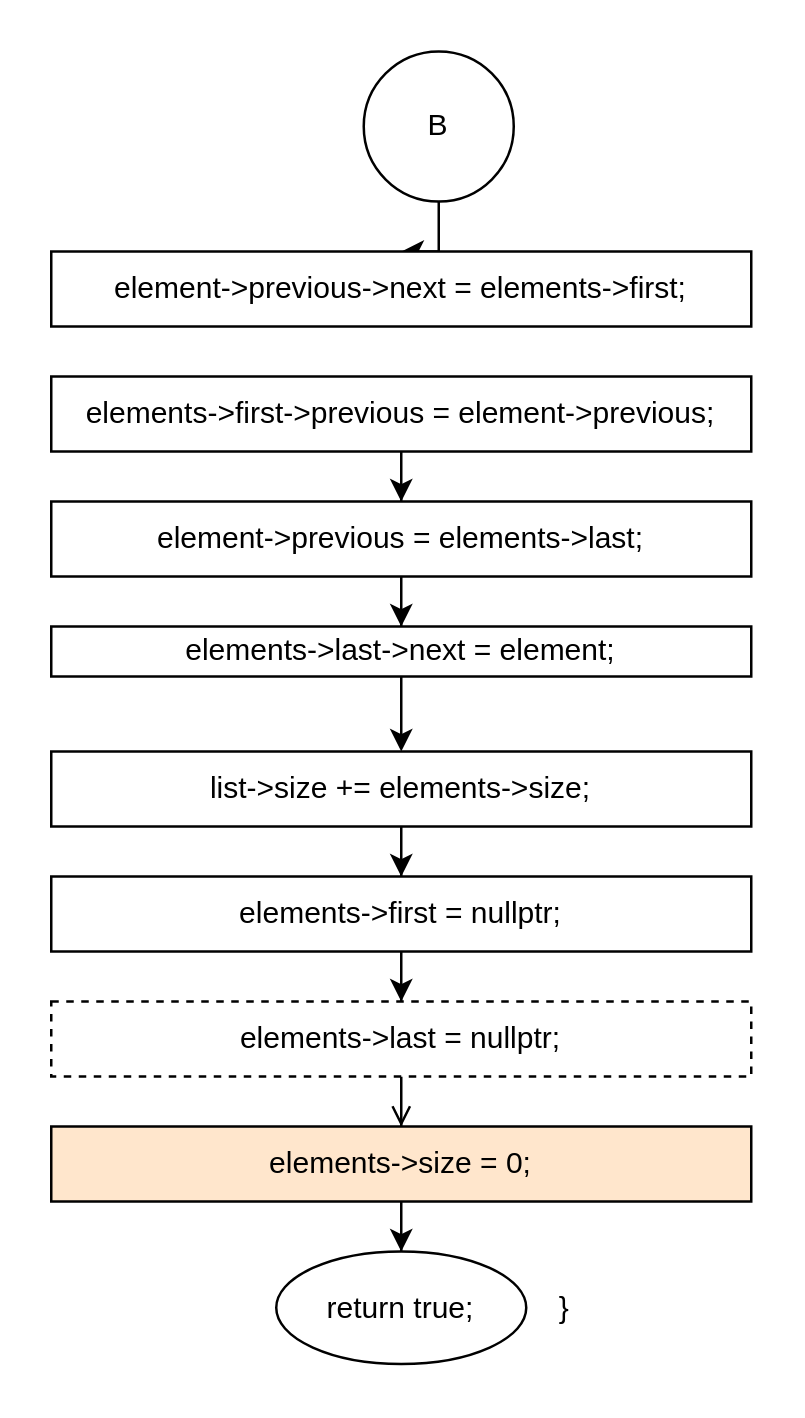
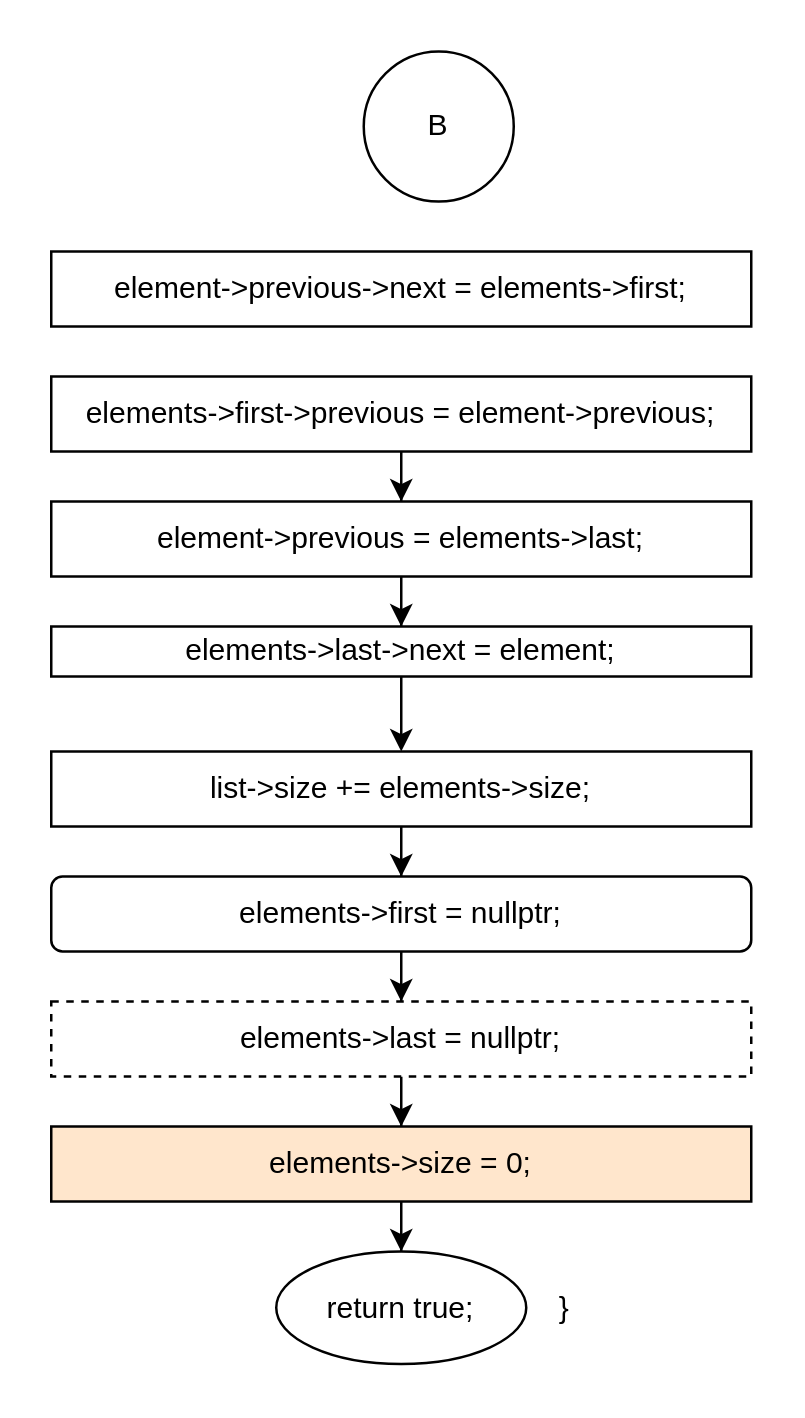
edge "B" -> "element->previous->next = elements->first;": removed
node "elements->first = nullptr;": shape rectangle -> rounded rectangle
edge "elements->last = nullptr;" -> "elements->size = 0;": arrowhead open -> classic
